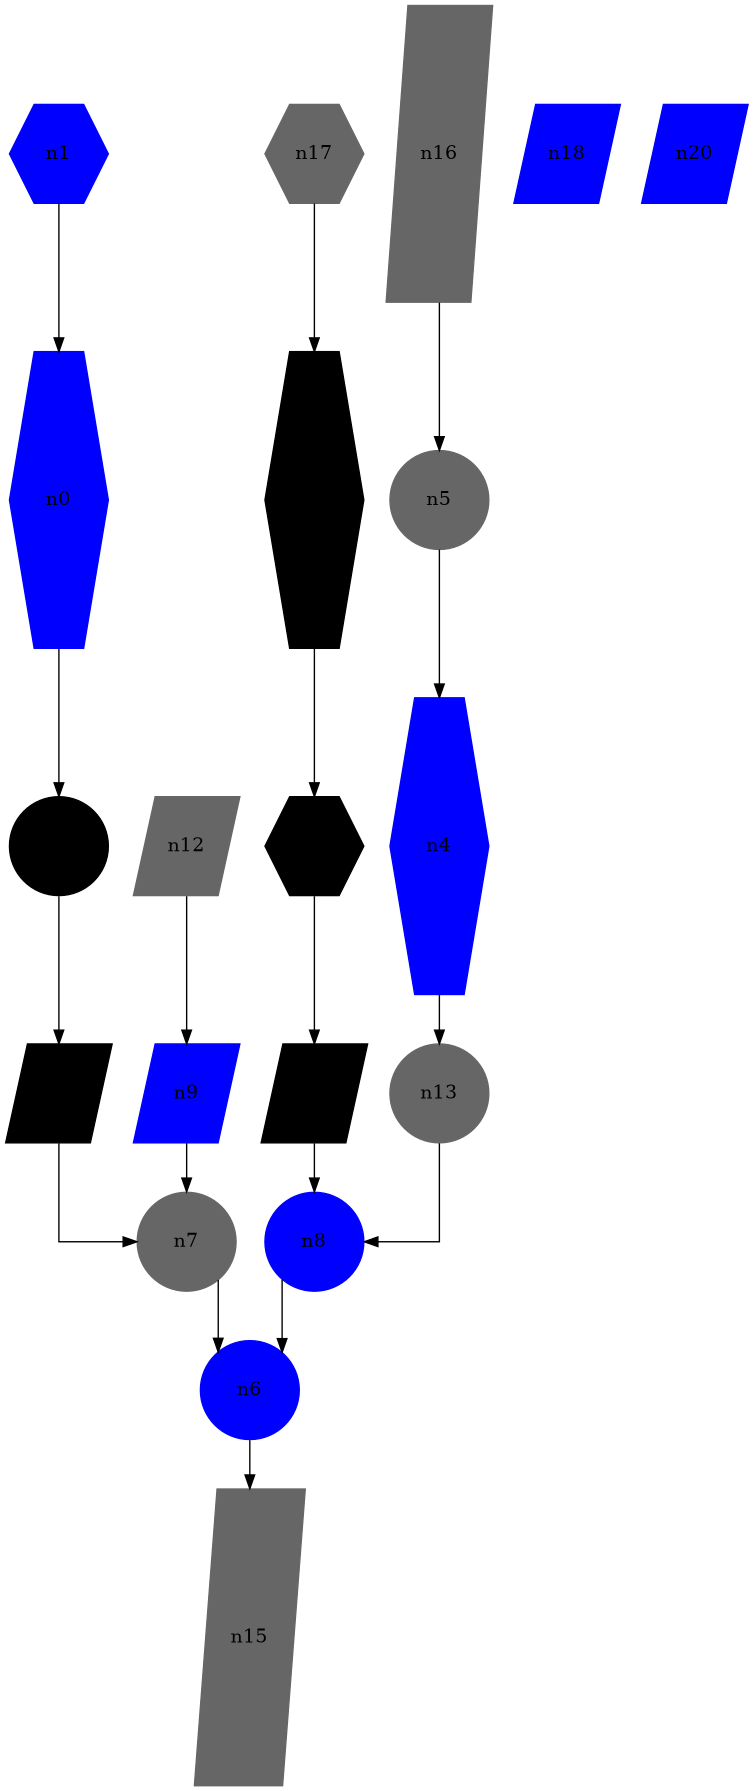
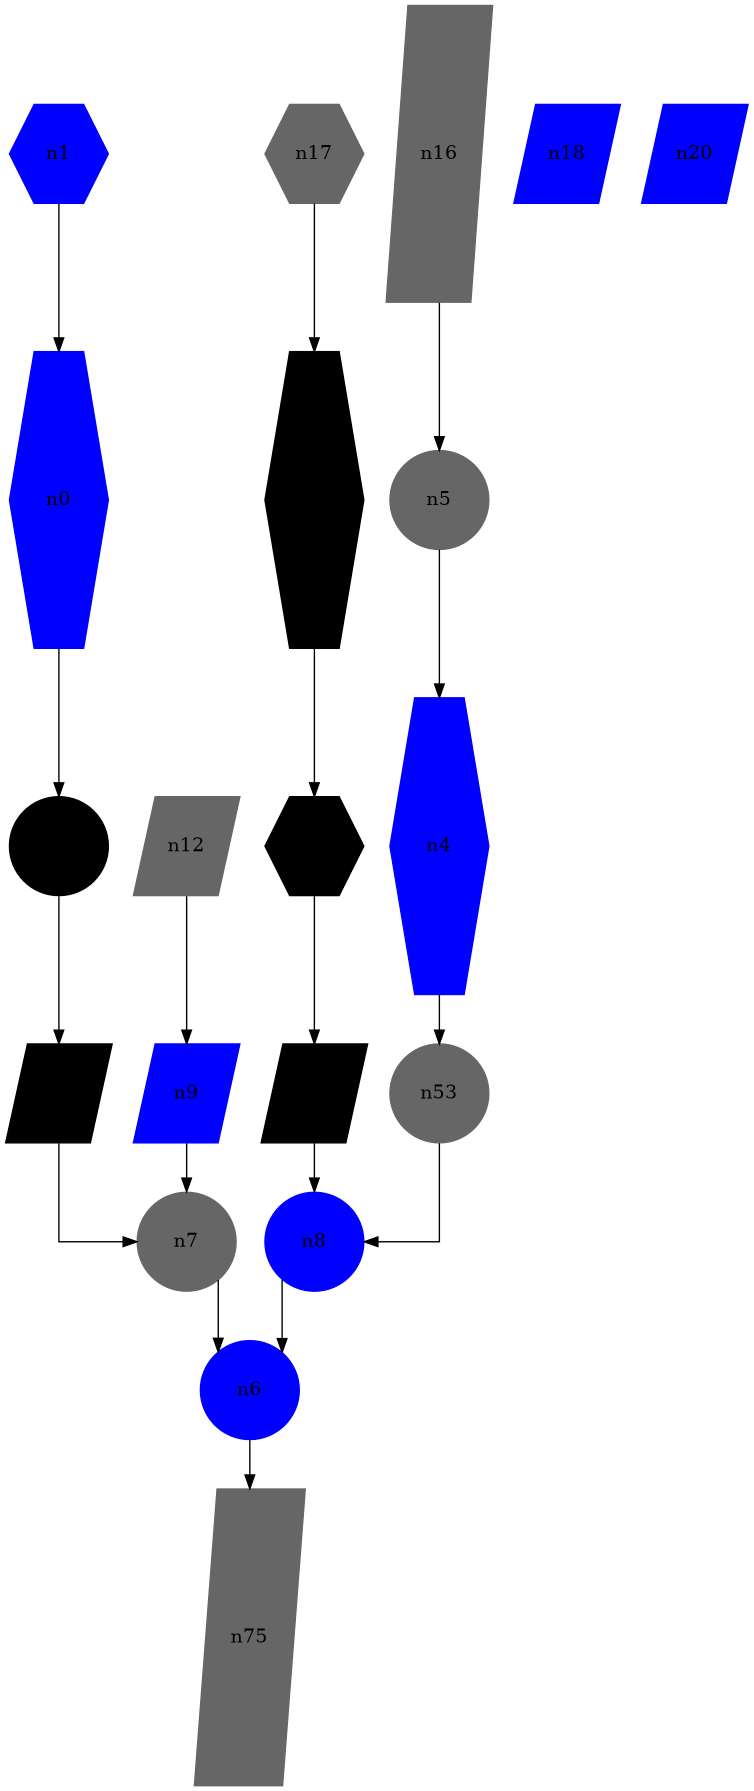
node "n13": label "n13" -> "n53"
node "n15": label "n15" -> "n75"
